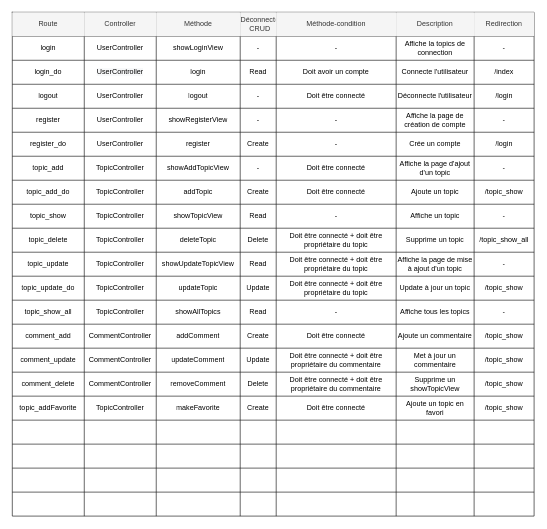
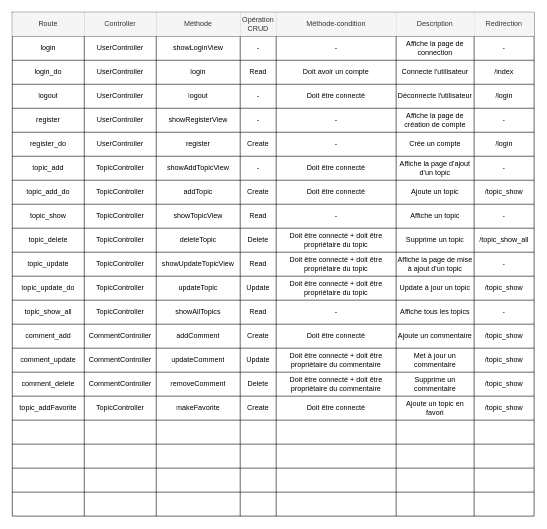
node "Déconnecte CRUD": label "Déconnecte CRUD" -> "Opération CRUD"
node "Affiche la topics de connection": label "Affiche la topics de connection" -> "Affiche la page de connection"
node "Supprime un showTopicView": label "Supprime un showTopicView" -> "Supprime un commentaire"
